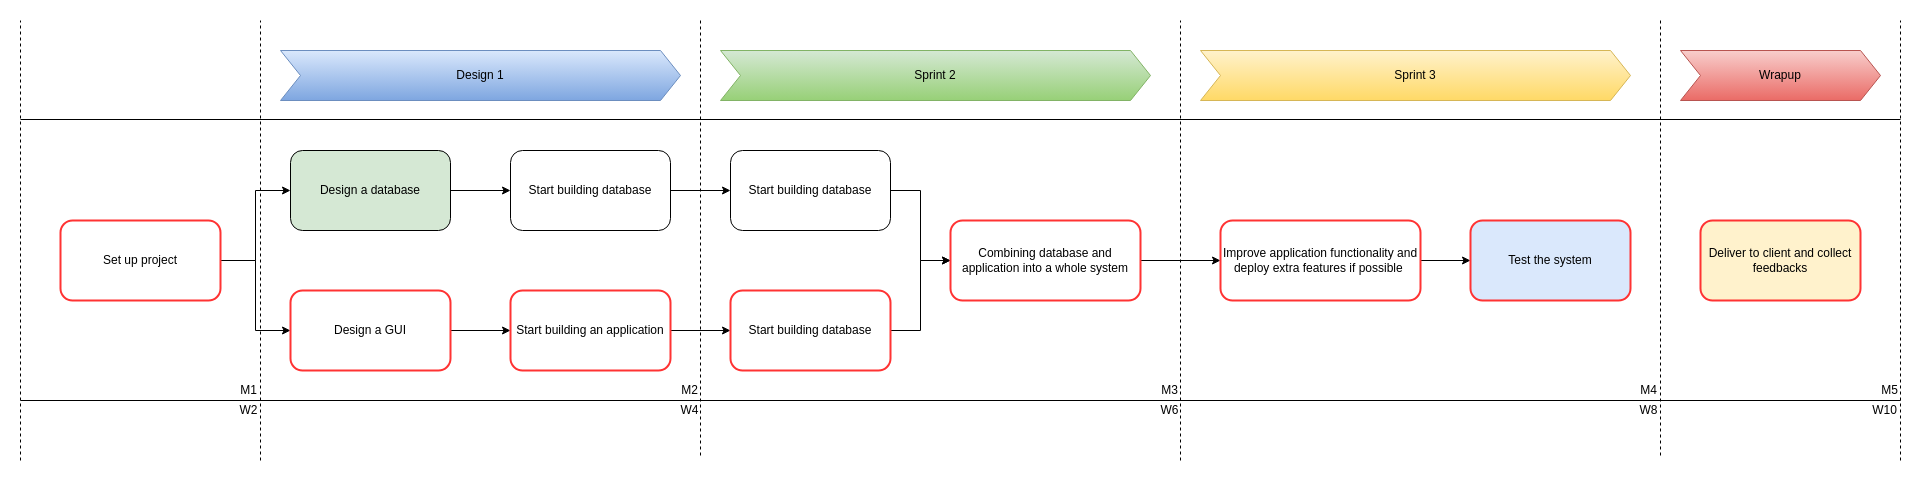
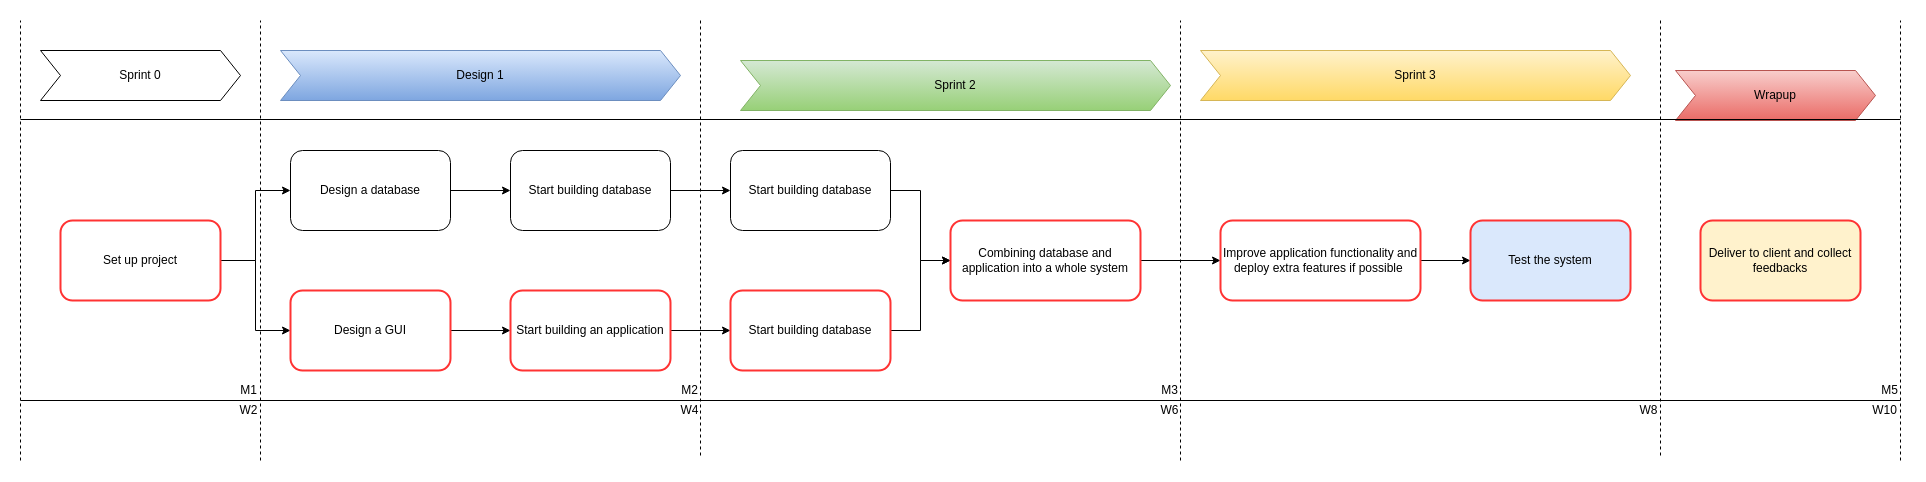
node "Sprint 0": added
node "Sprint 2": moved (936, 76) -> (956, 86)
node "Wrapup": moved (1781, 76) -> (1776, 96)
node "Design a database": fillcolor #d5e8d4 -> #ffffff
node "M4": removed
